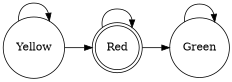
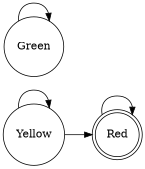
edge "Red" -> "Green": removed
